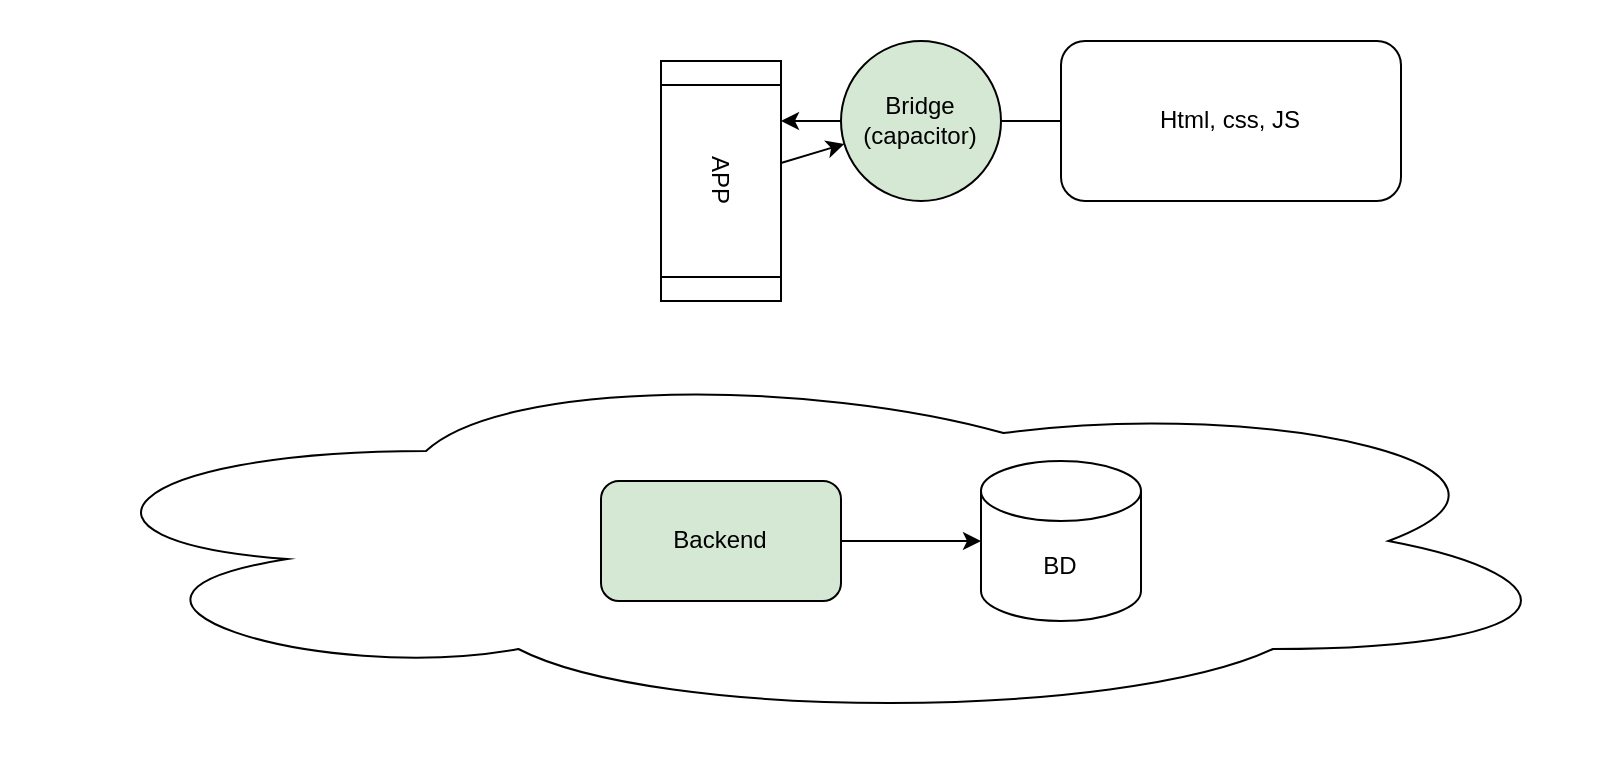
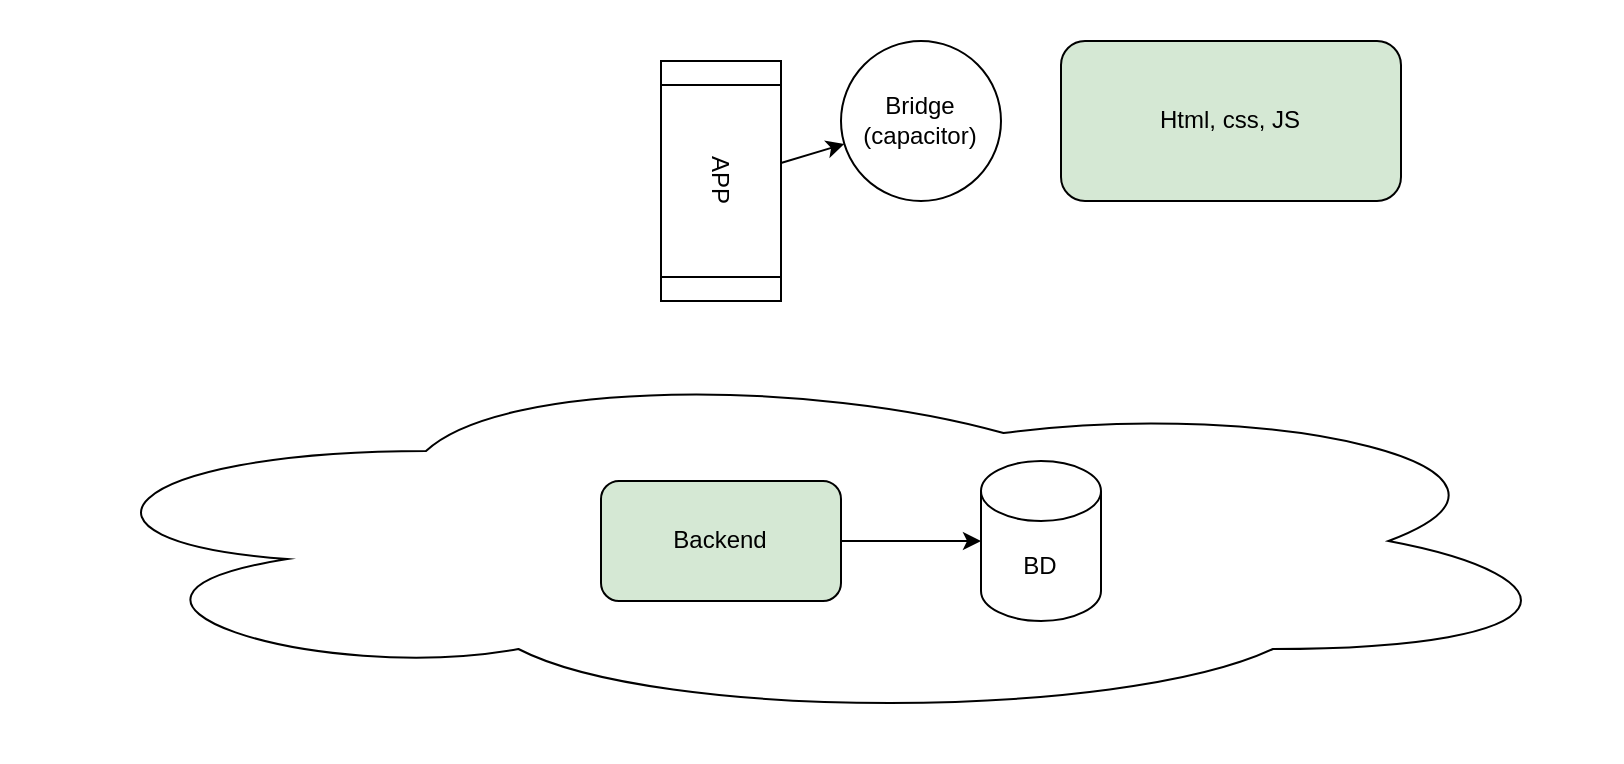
node "Bridge (capacitor)": fillcolor #d5e8d4 -> #ffffff
edge "Html, css, JS" -> "APP": removed
node "Html, css, JS": fillcolor #ffffff -> #d5e8d4
node "BD": size 160x160 -> 120x160
